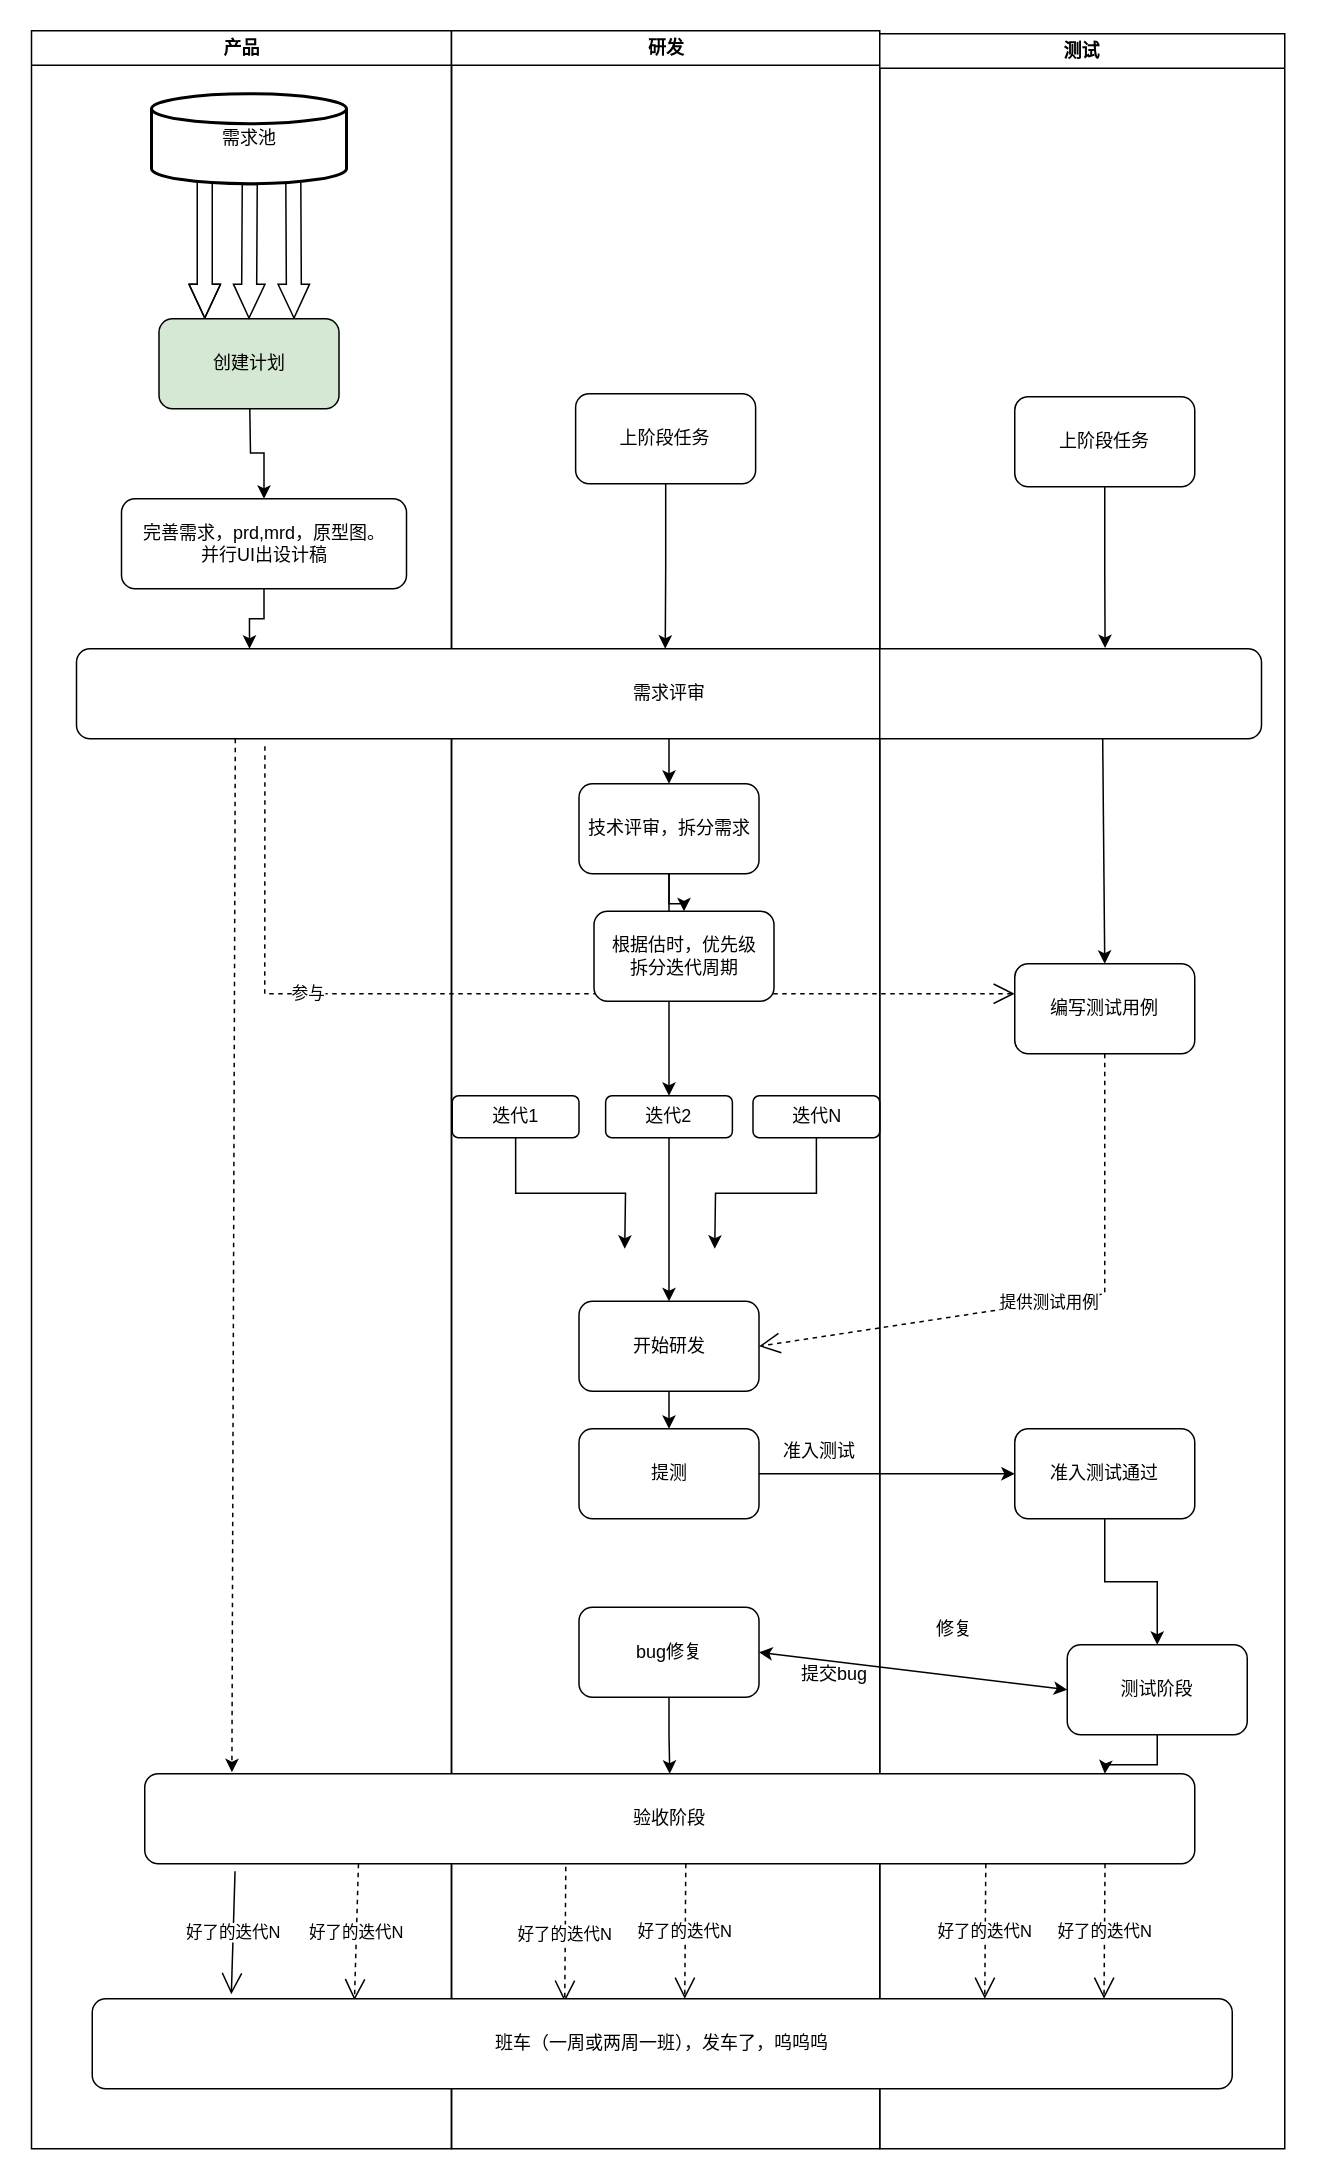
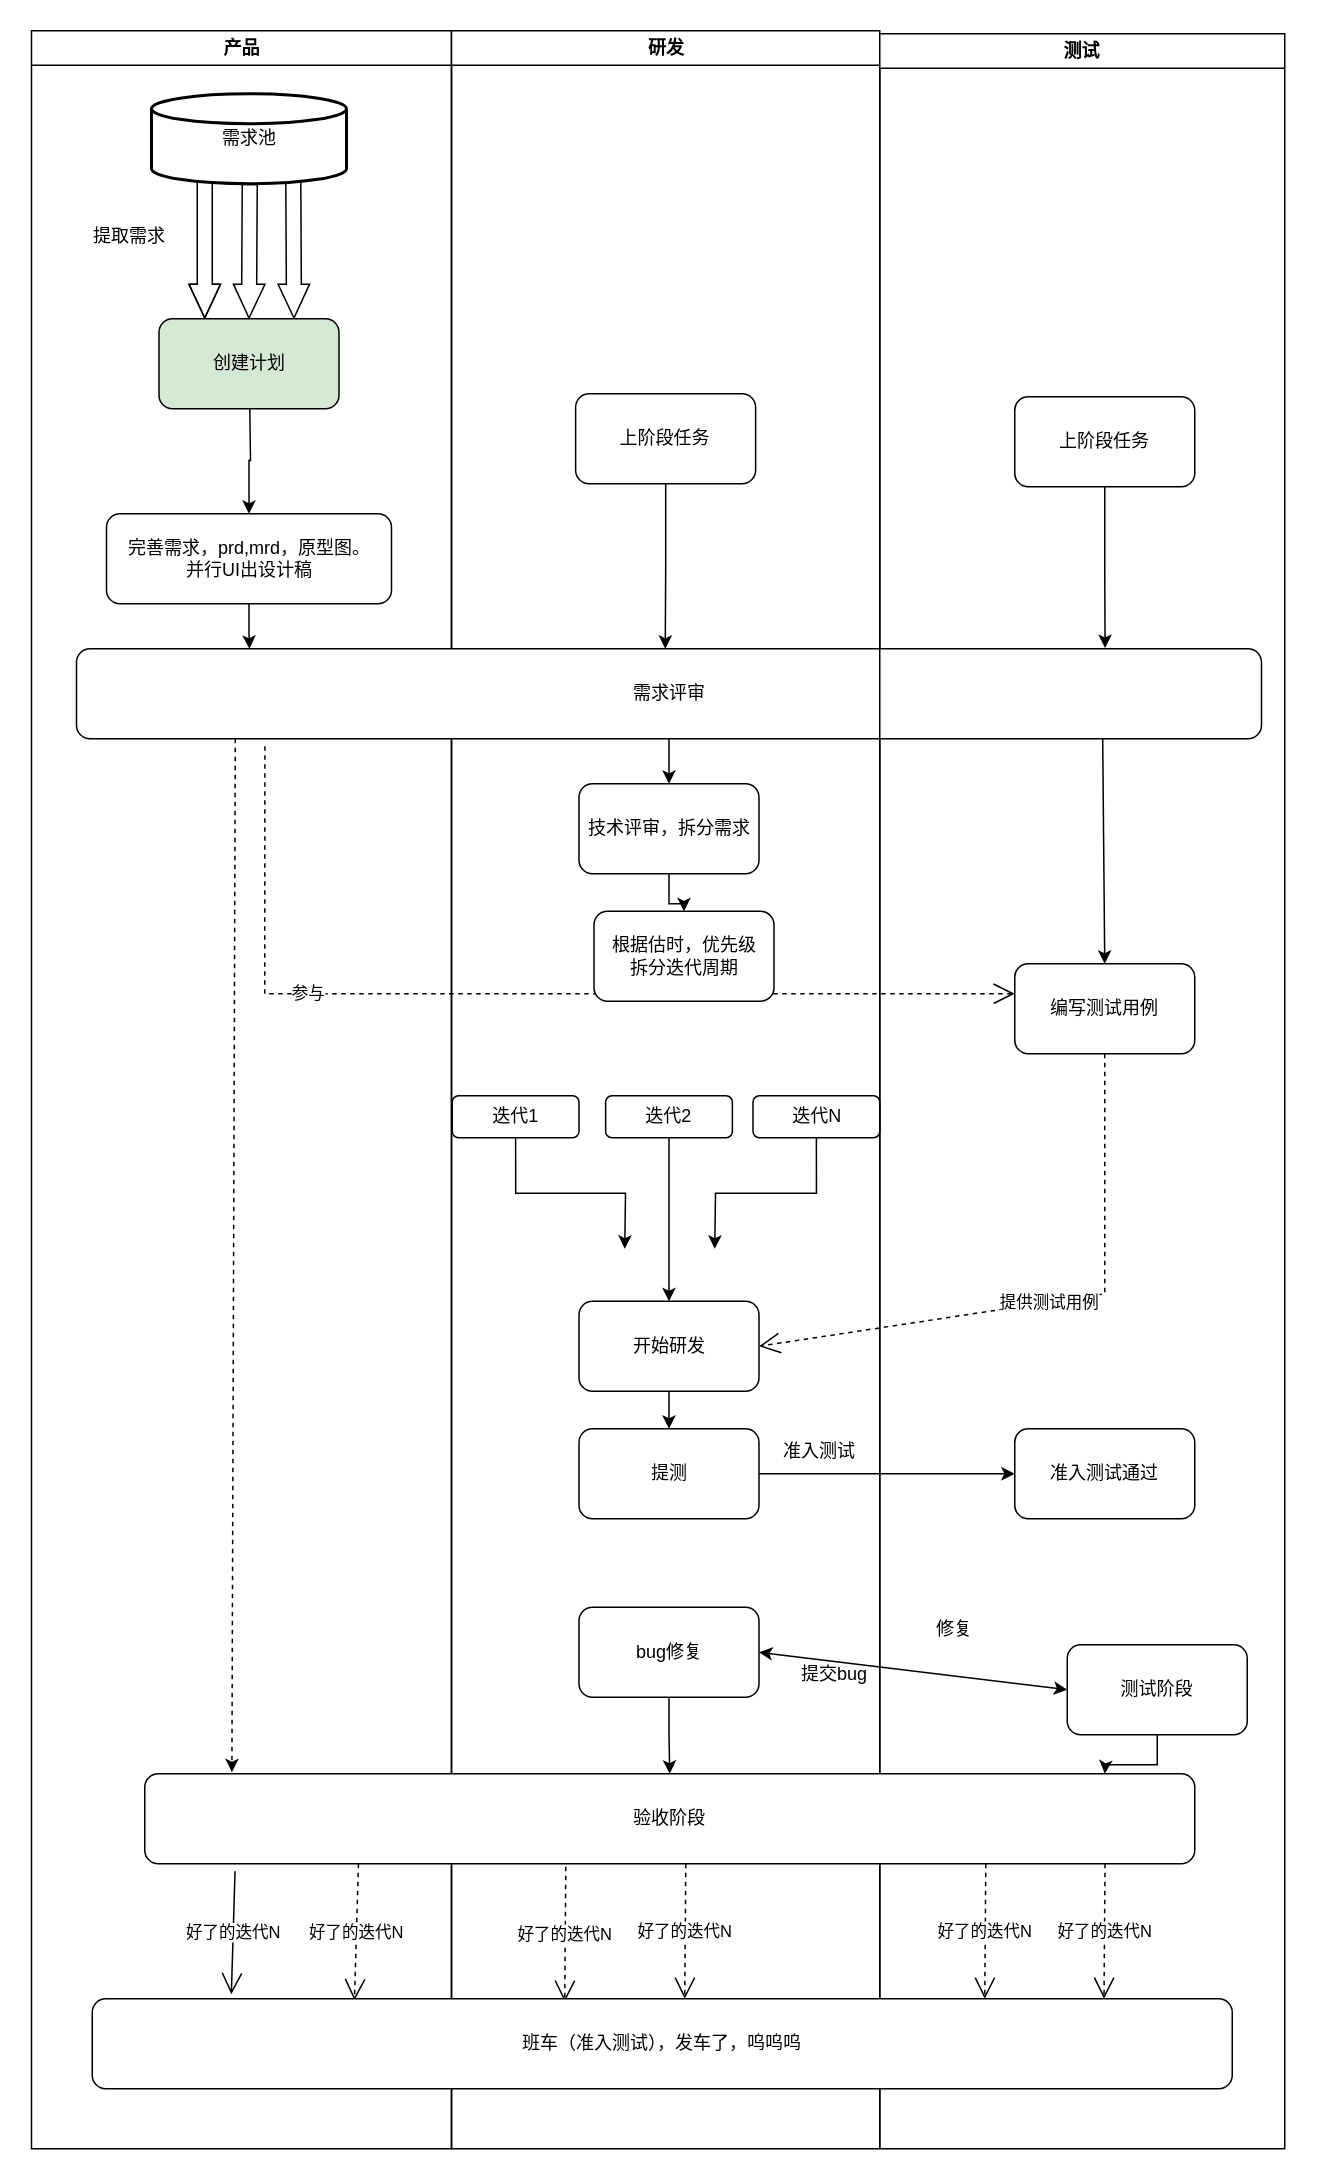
node "提取需求": added
node "完善需求，prd,mrd，原型图。 并行UI出设计稿": moved (264, 544) -> (249, 559)
edge "技术评审，拆分需求" -> "迭代2": removed
edge "准入测试通过" -> "测试阶段": removed
node "班车（一周或两周一班），发车了，呜呜呜": label "班车（一周或两周一班），发车了，呜呜呜" -> "班车（准入测试），发车了，呜呜呜"
